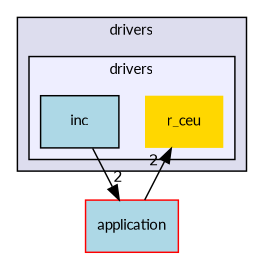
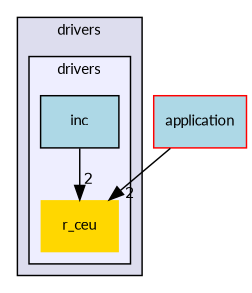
edge "inc" -> "application": now "inc" -> "r_ceu"
